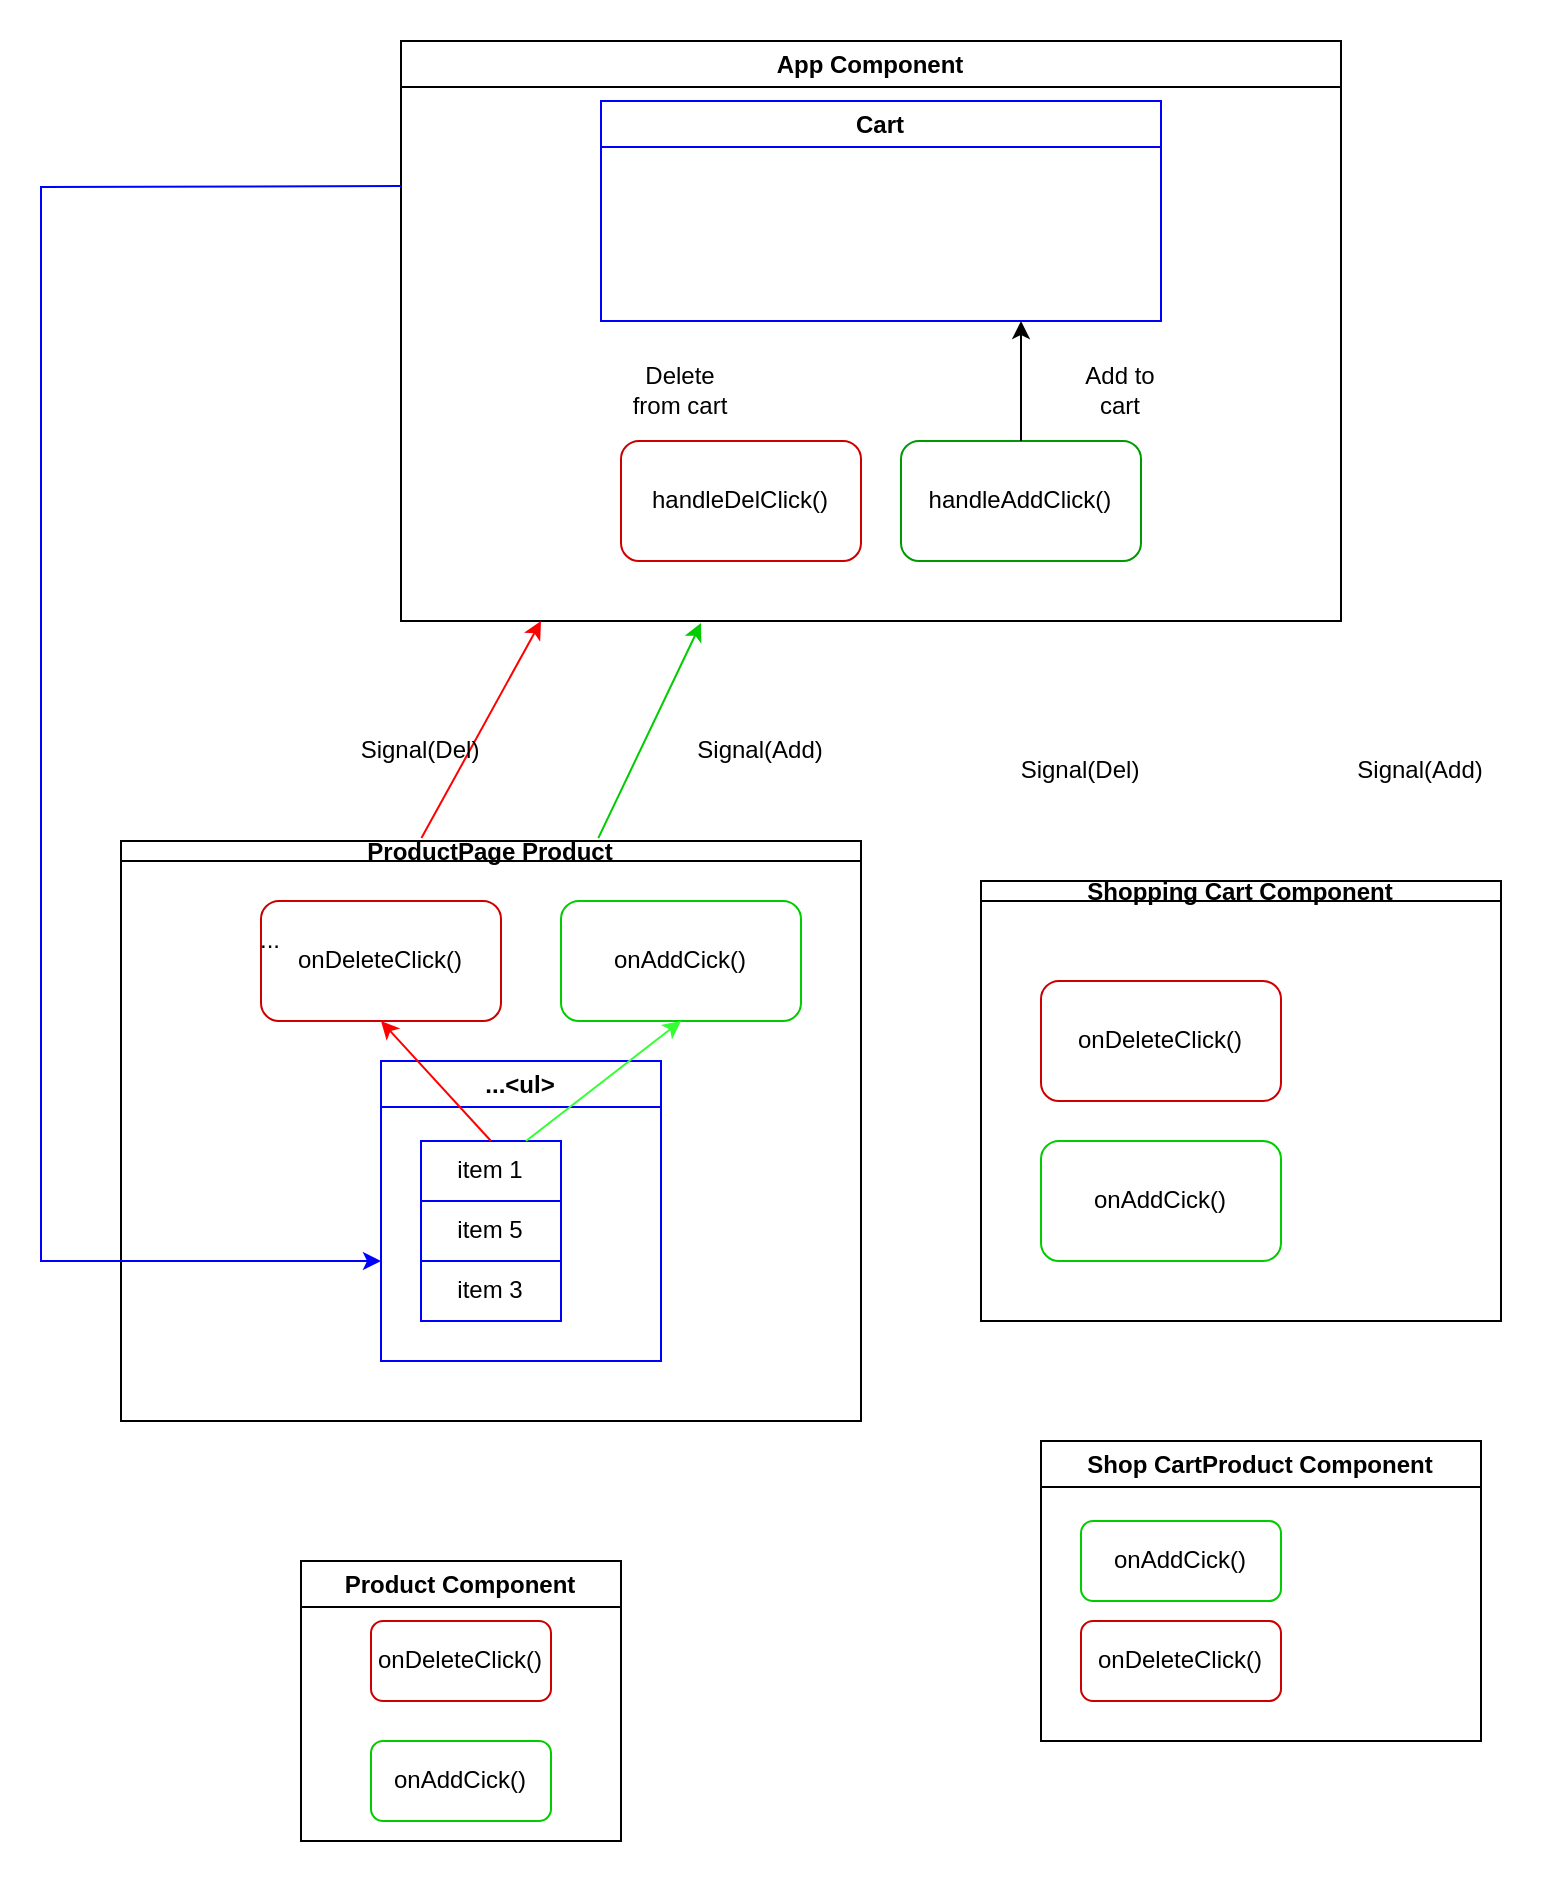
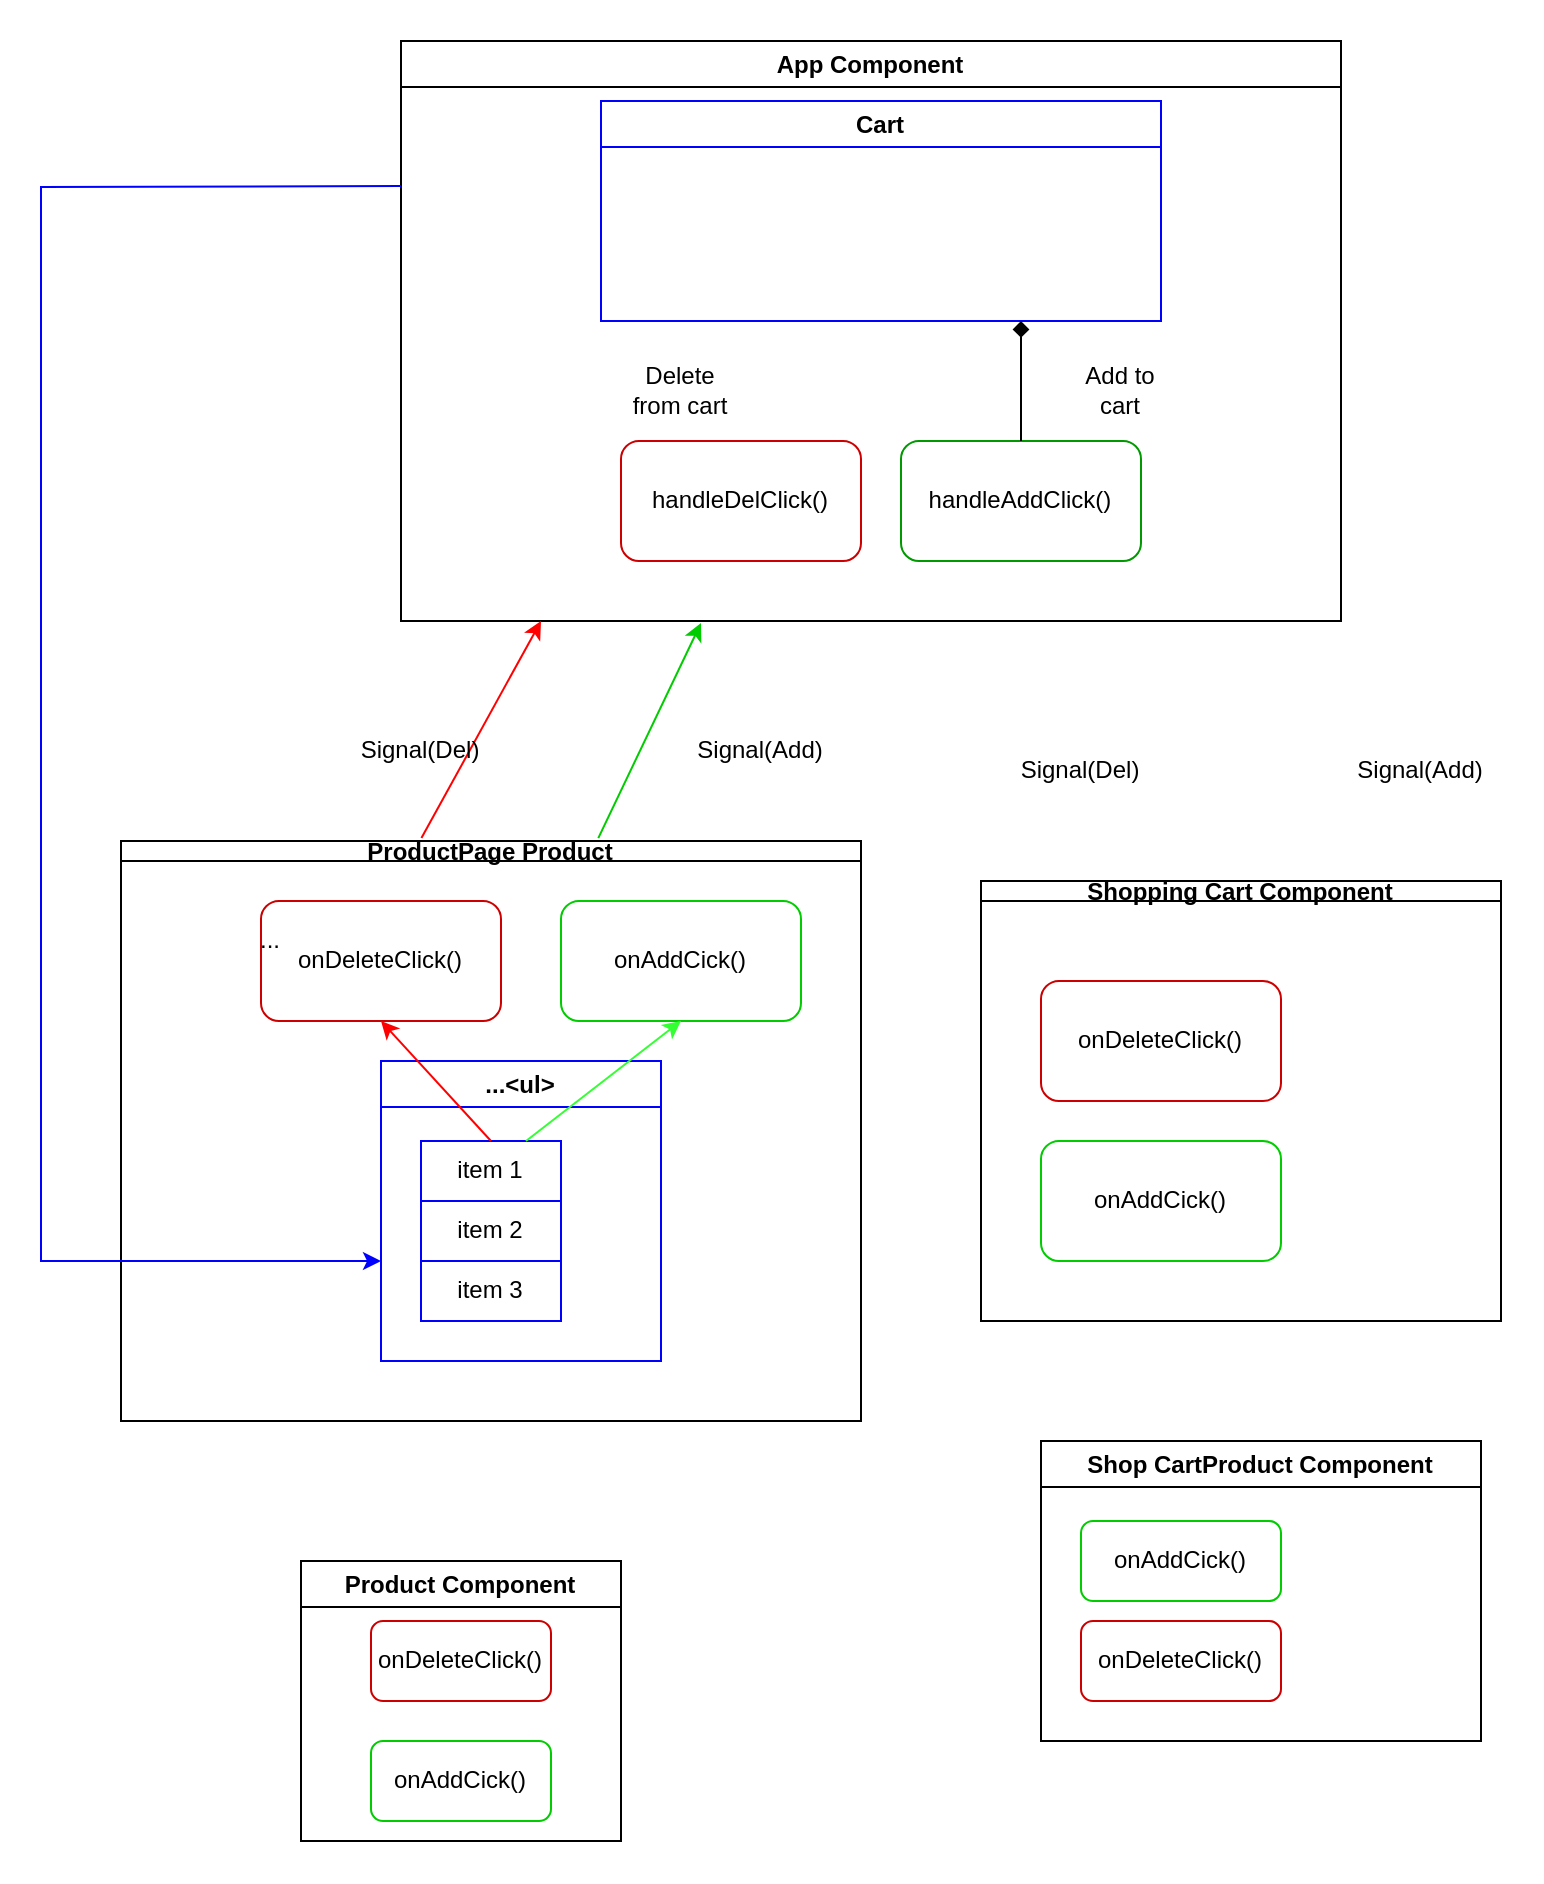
edge "handleAddClick()" -> "Cart": arrowhead classic -> diamond
node "item 5": label "item 5" -> "item 2"
